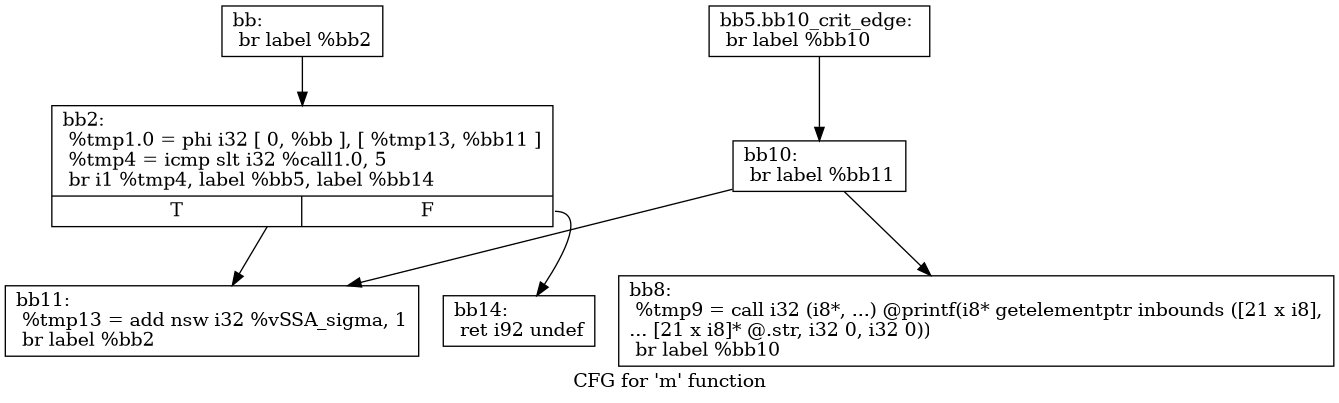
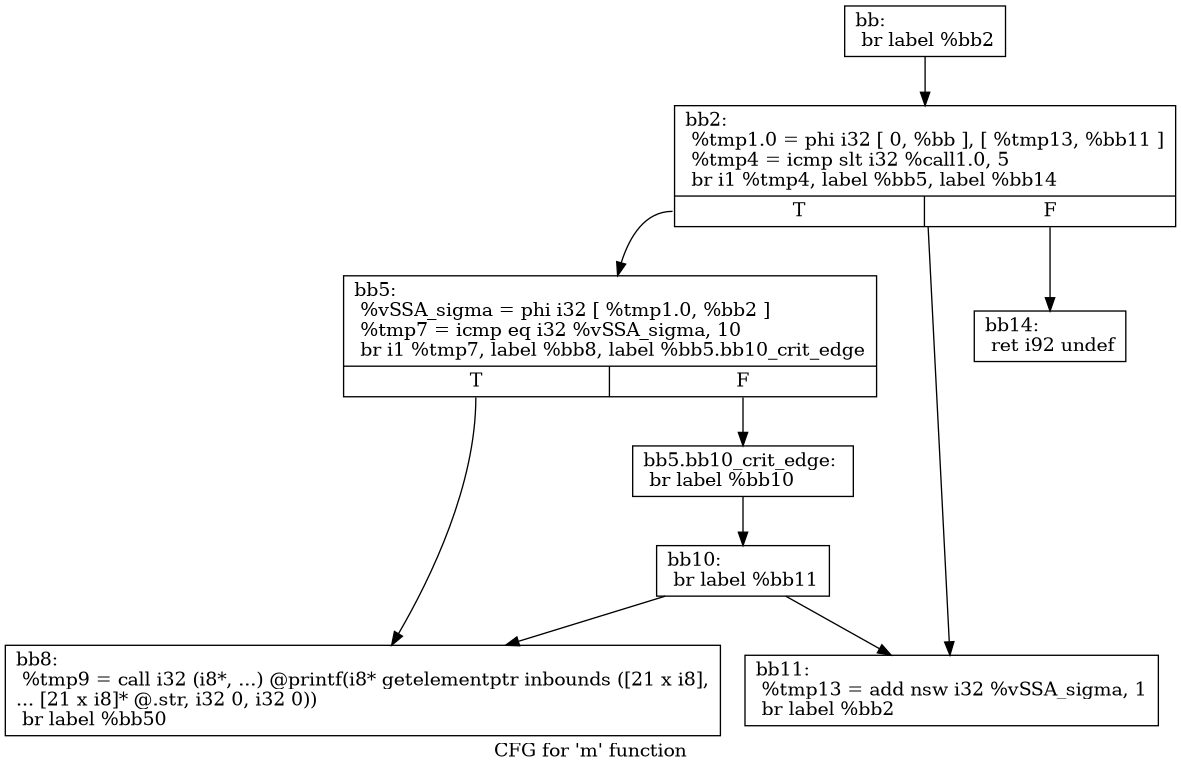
node "bb5:": added
node "bb8:": text "br label %bb10" -> "br label %bb50"
